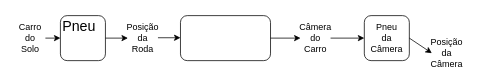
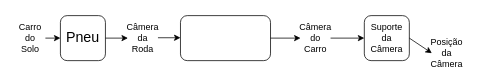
node "Pneu": moved (79, 27) -> (83, 38)
node "Posição da Roda": label "Posição da Roda" -> "Câmera da Roda"
node "Pneu da Câmera": label "Pneu da Câmera" -> "Suporte da Câmera"
